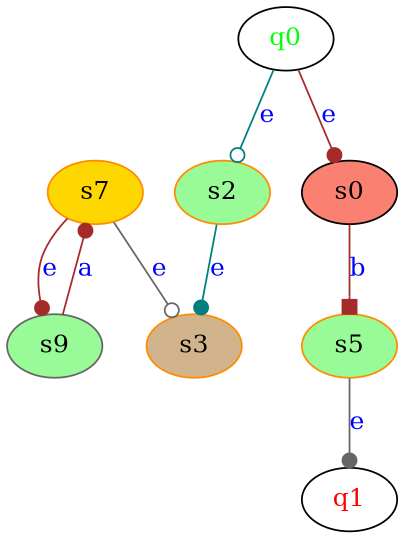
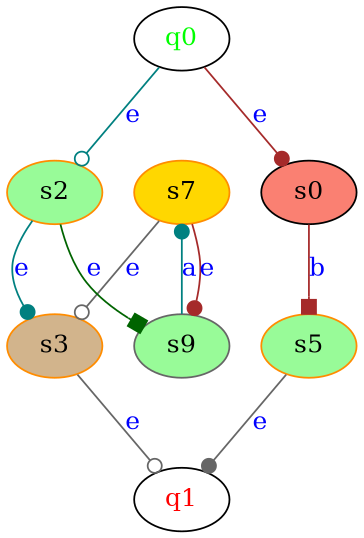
edge "s9" -> "s7": color brown -> teal
edge "s2" -> "s9": added, label "e"
edge "s3" -> "q1": added, label "e"
